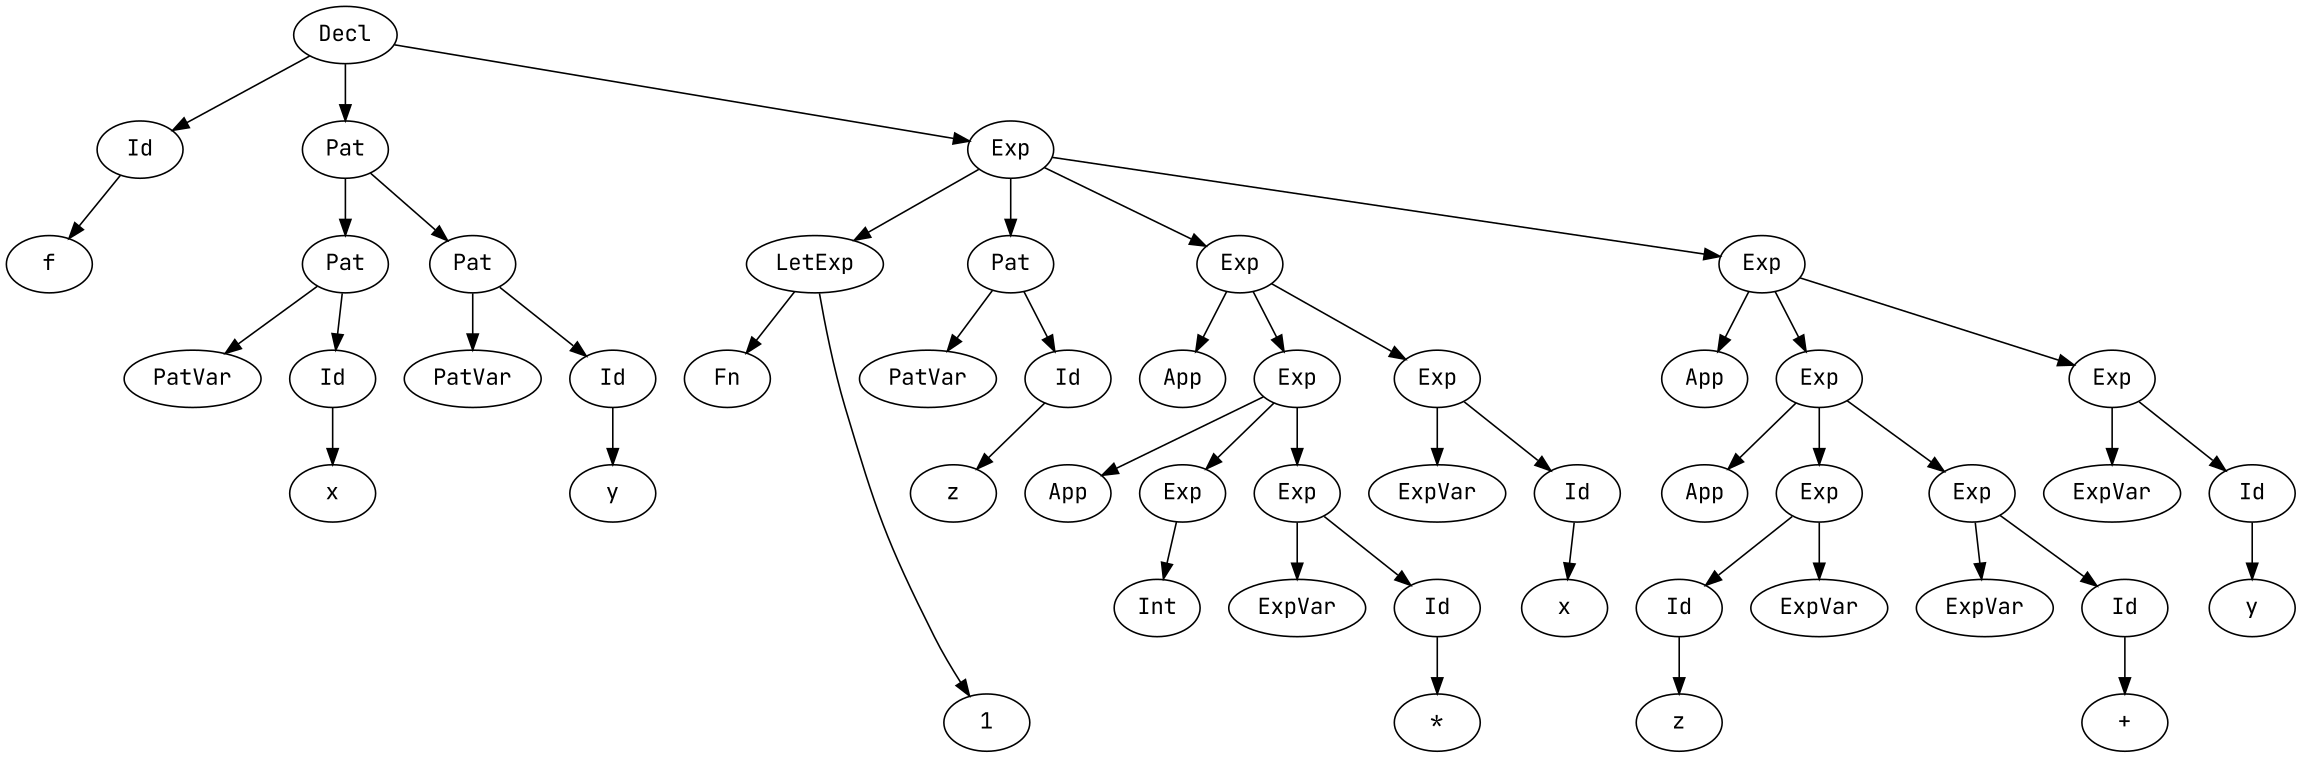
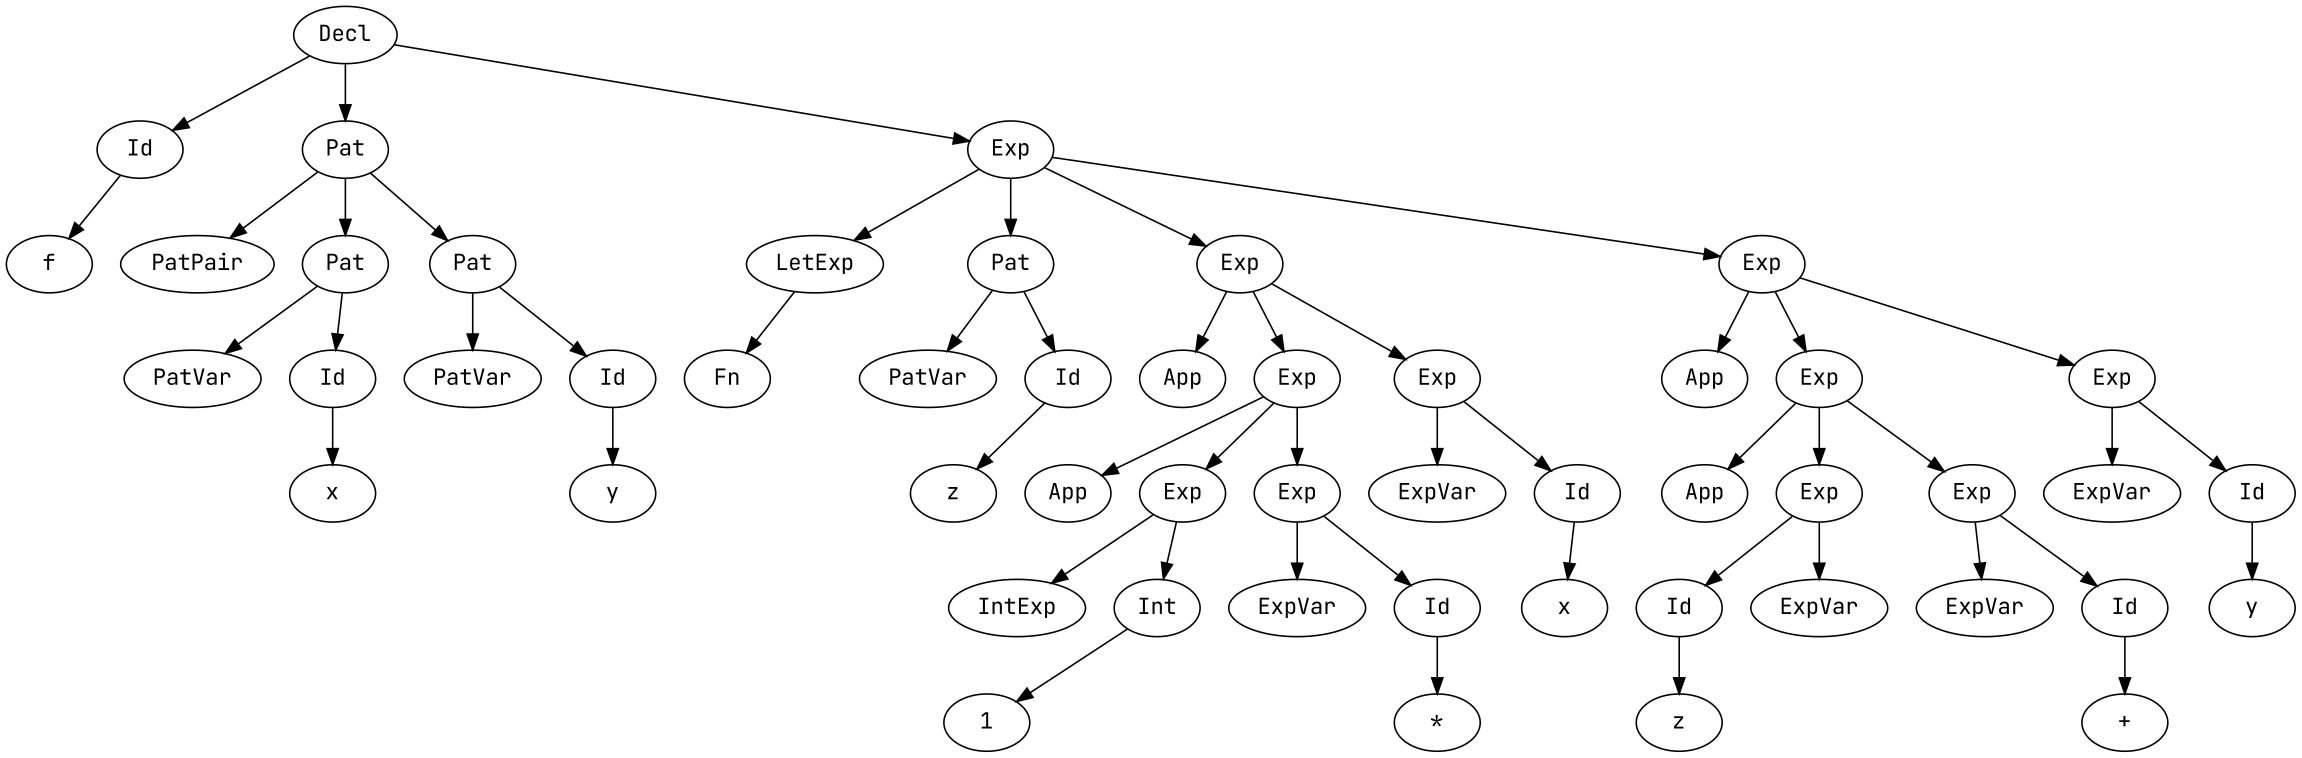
node "PatPair": added
edge "LetExp" -> "1": now "Int" -> "1"
node "IntExp": added
